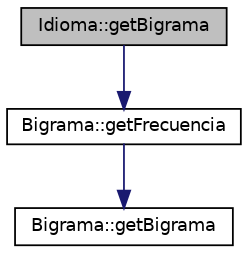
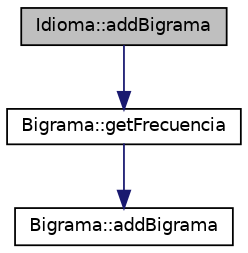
node "Idioma::getBigrama": label "Idioma::getBigrama" -> "Idioma::addBigrama"
node "Bigrama::getBigrama": label "Bigrama::getBigrama" -> "Bigrama::addBigrama"
